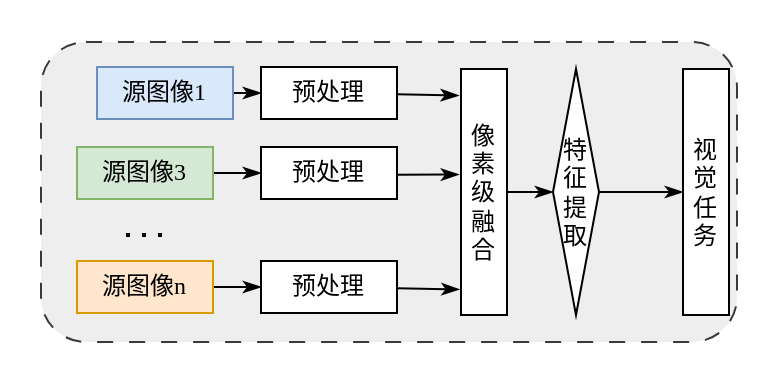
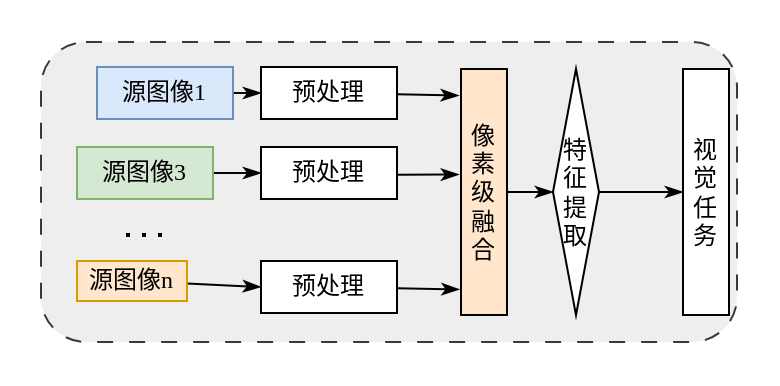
node "像素级融合": fillcolor #ffffff -> #ffe6cc
node "源图像n": size 136x52 -> 110x40
